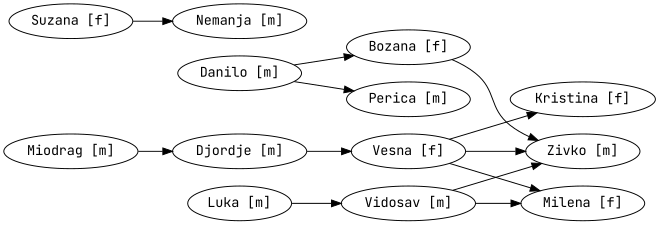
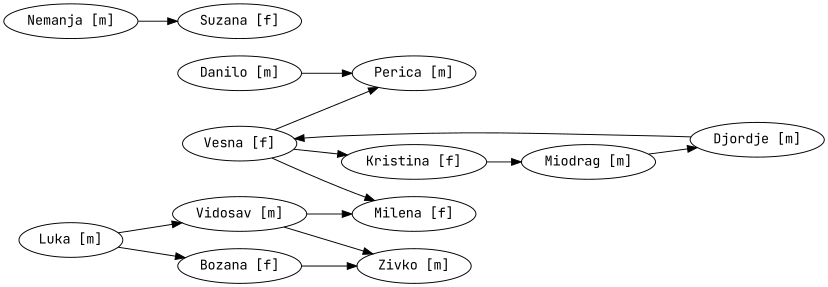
edge "Suzana [f]" -> "Nemanja [m]": reversed
edge "Danilo [m]" -> "Bozana [f]": now "Luka [m]" -> "Bozana [f]"
edge "Vesna [f]" -> "Zivko [m]": now "Vesna [f]" -> "Perica [m]"
edge "Kristina [f]" -> "Miodrag [m]": added
